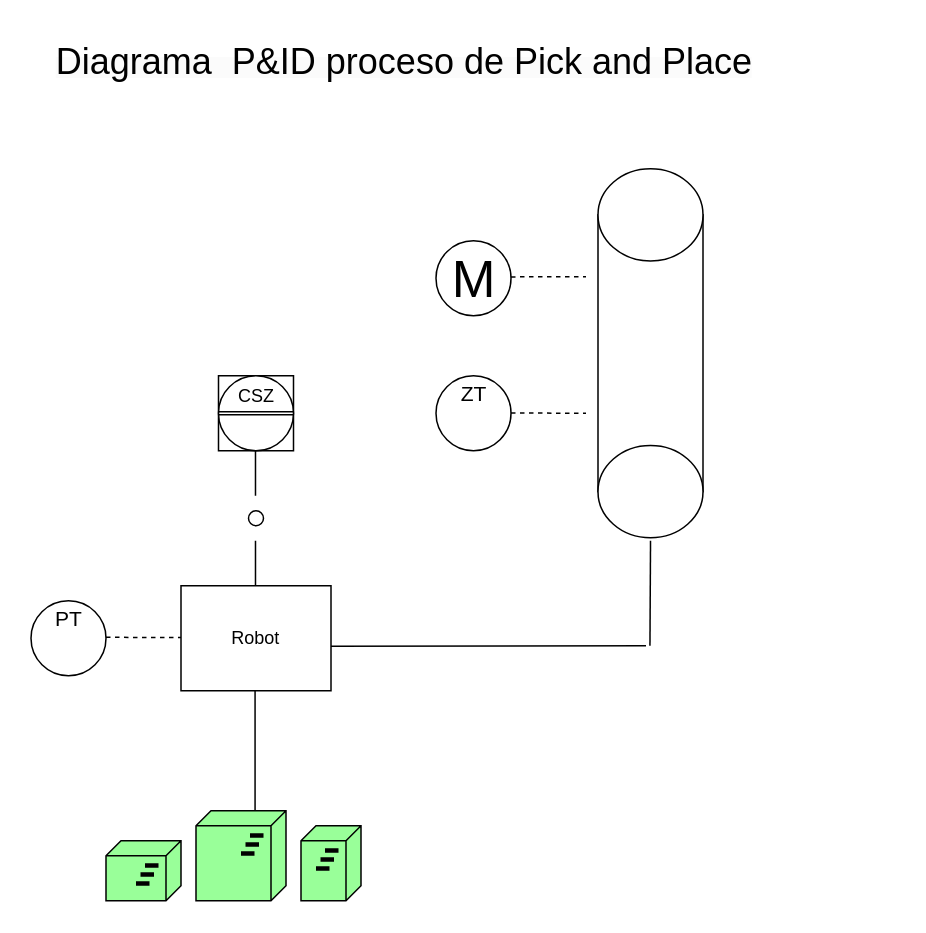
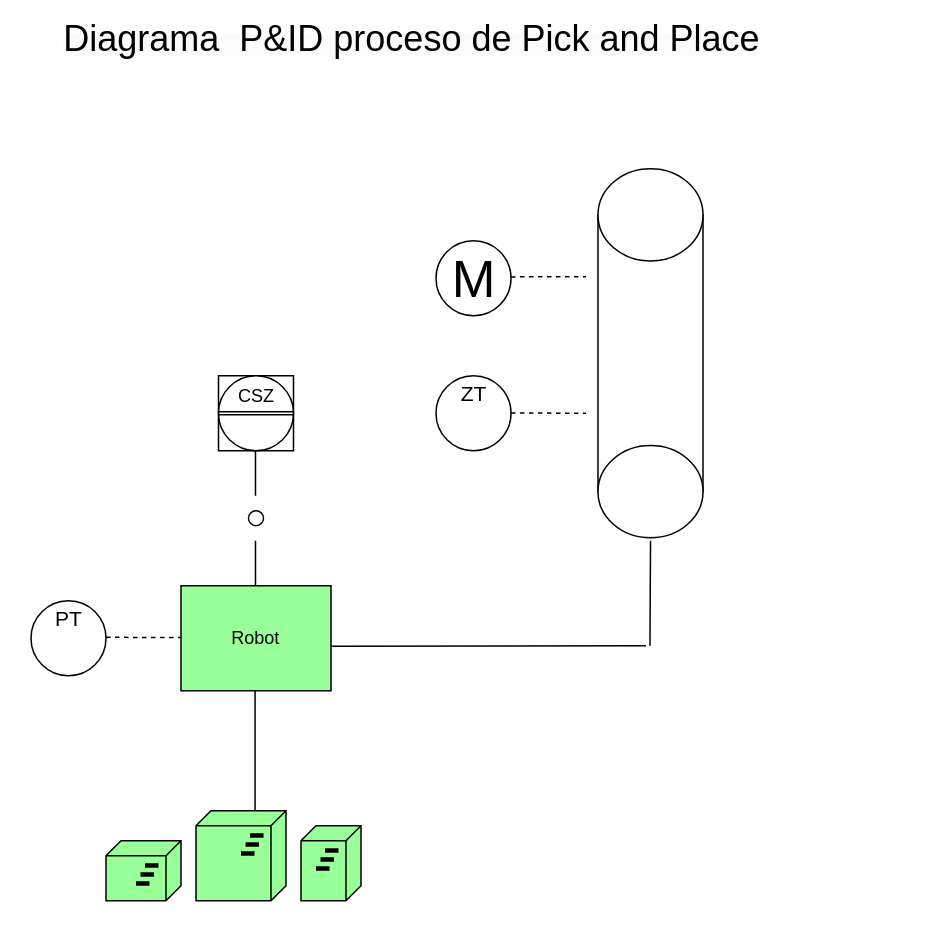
node "Diagrama P&ID proceso de Pick and Place": moved (473, 68) -> (481, 46)
node "Robot": fillcolor #ffffff -> #99ff99
